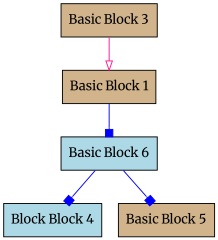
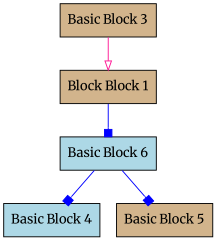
node "Basic Block 1": label "Basic Block 1" -> "Block Block 1"
node "Block Block 4": label "Block Block 4" -> "Basic Block 4"
